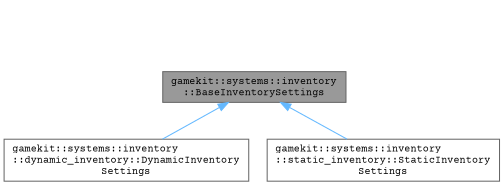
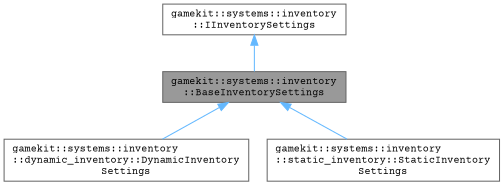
node "gamekit::systems::inventory ::IInventorySettings": added
